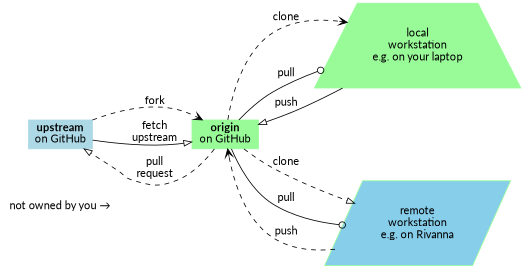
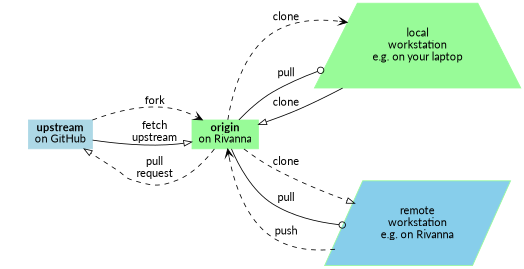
edge "local workstation e.g. on your laptop" -> "origin": label "push" -> "clone"
node "origin": text "on GitHub" -> "on Rivanna"
node "not owned by you →": removed
